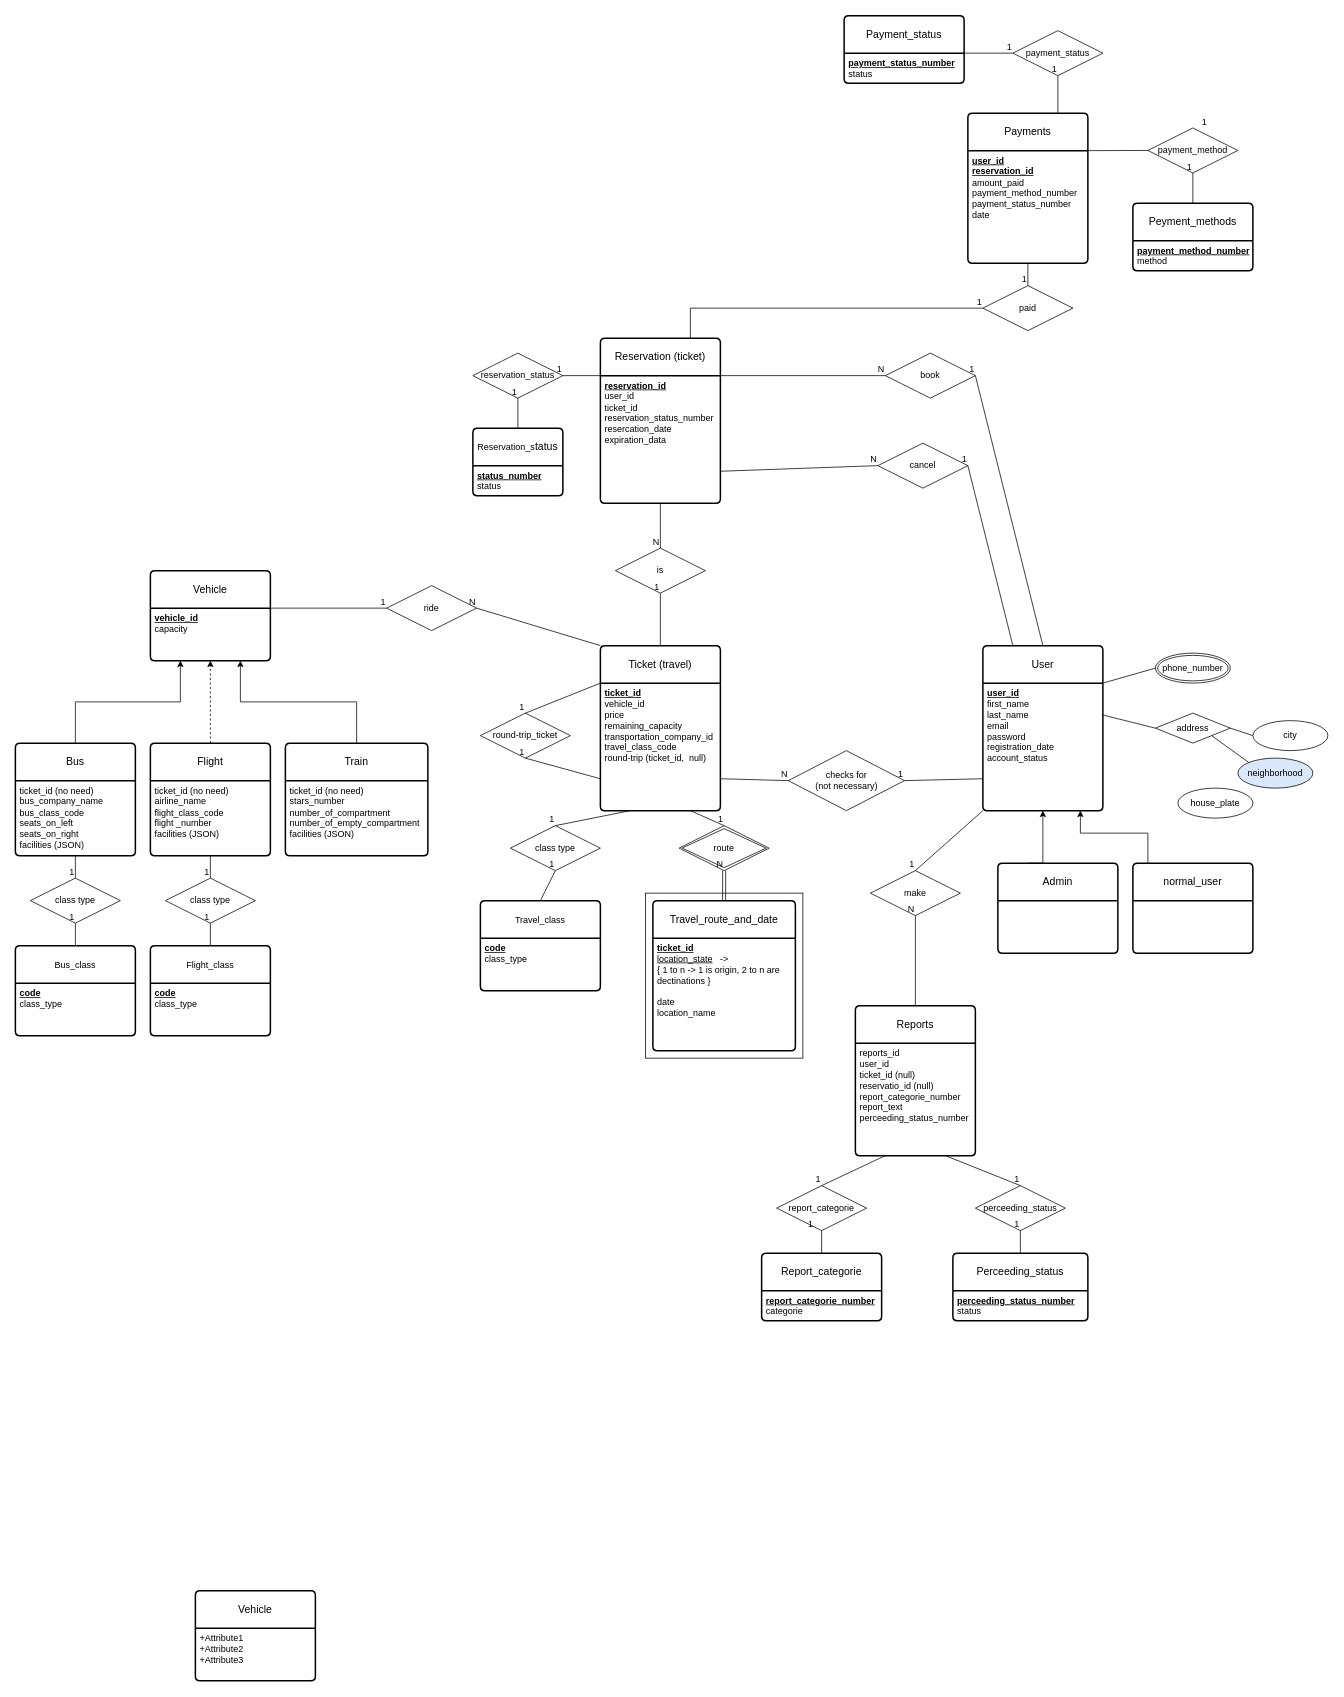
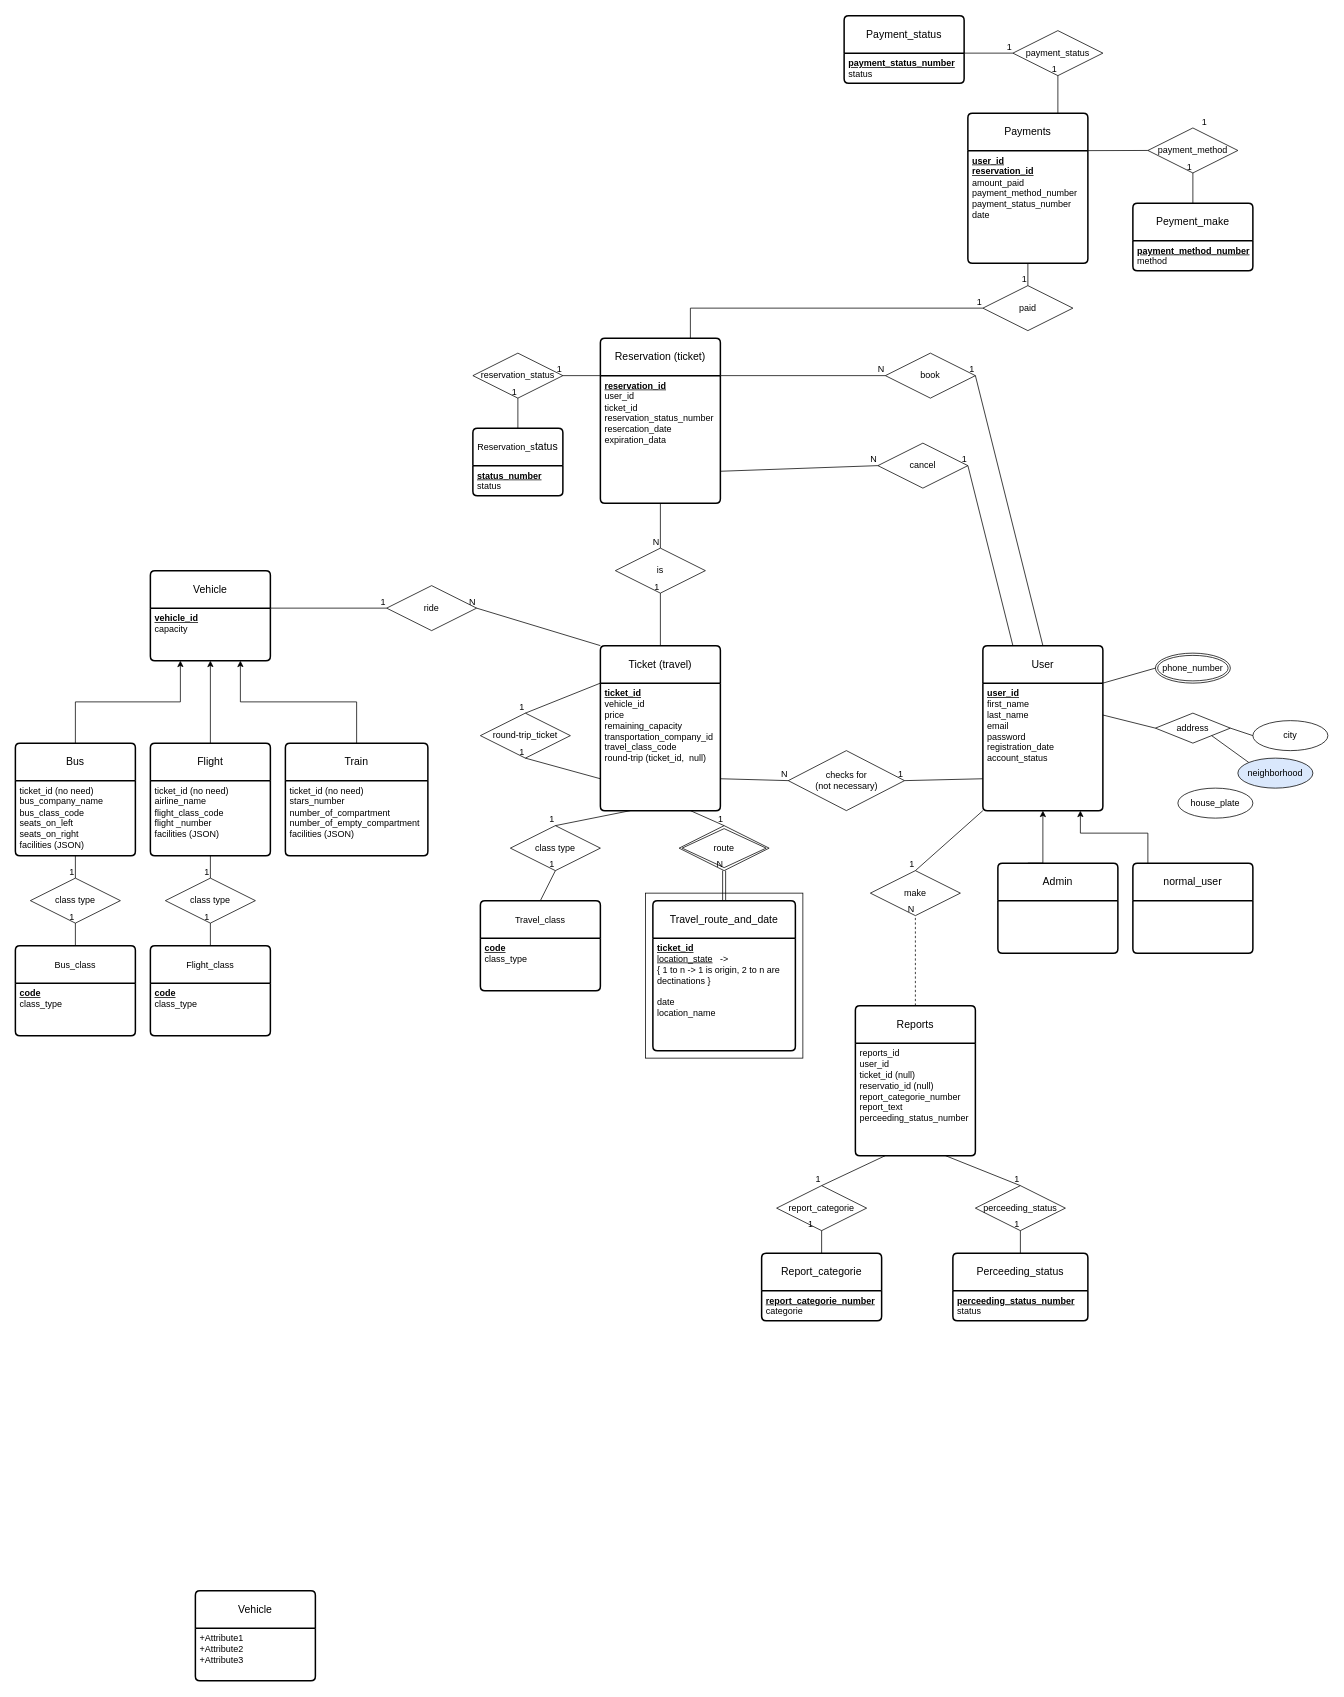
node "Peyment_methods": label "Peyment_methods" -> "Peyment_make"
edge "Flight" -> "vehicle_id capacity": style dashed -> solid
edge "make" -- "Reports": style solid -> dashed
